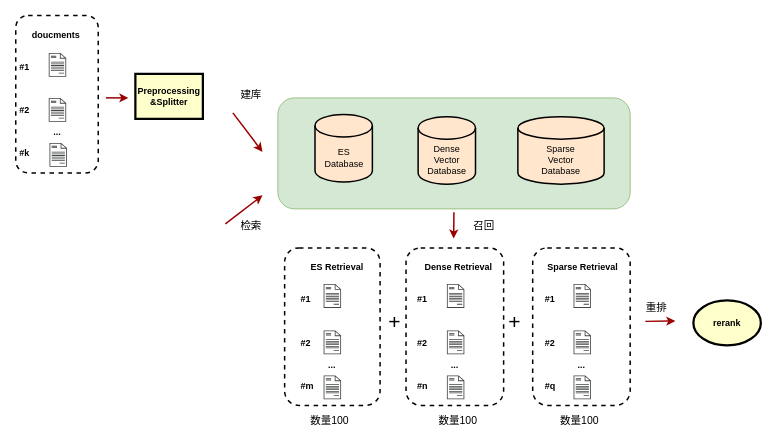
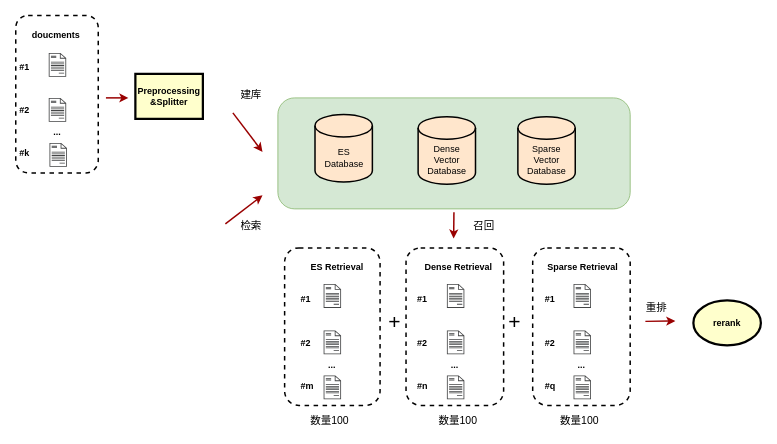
node "Sparse Vector Database": size 86x68 -> 57x68
